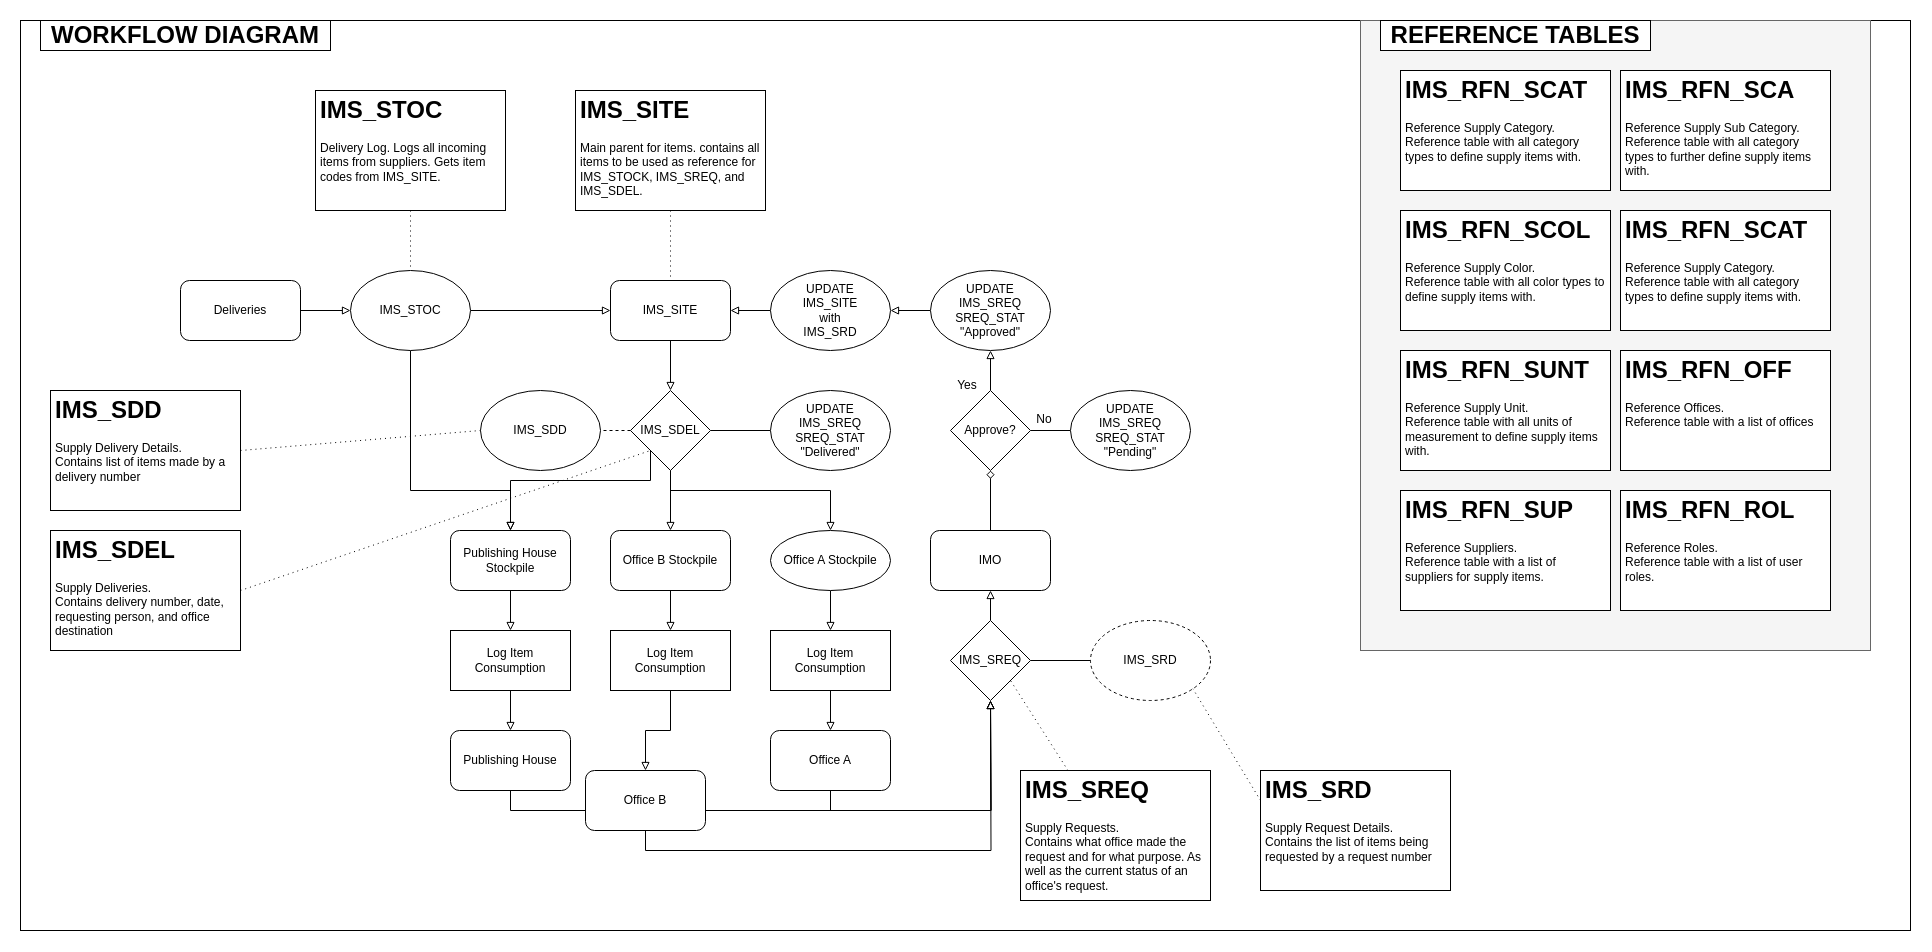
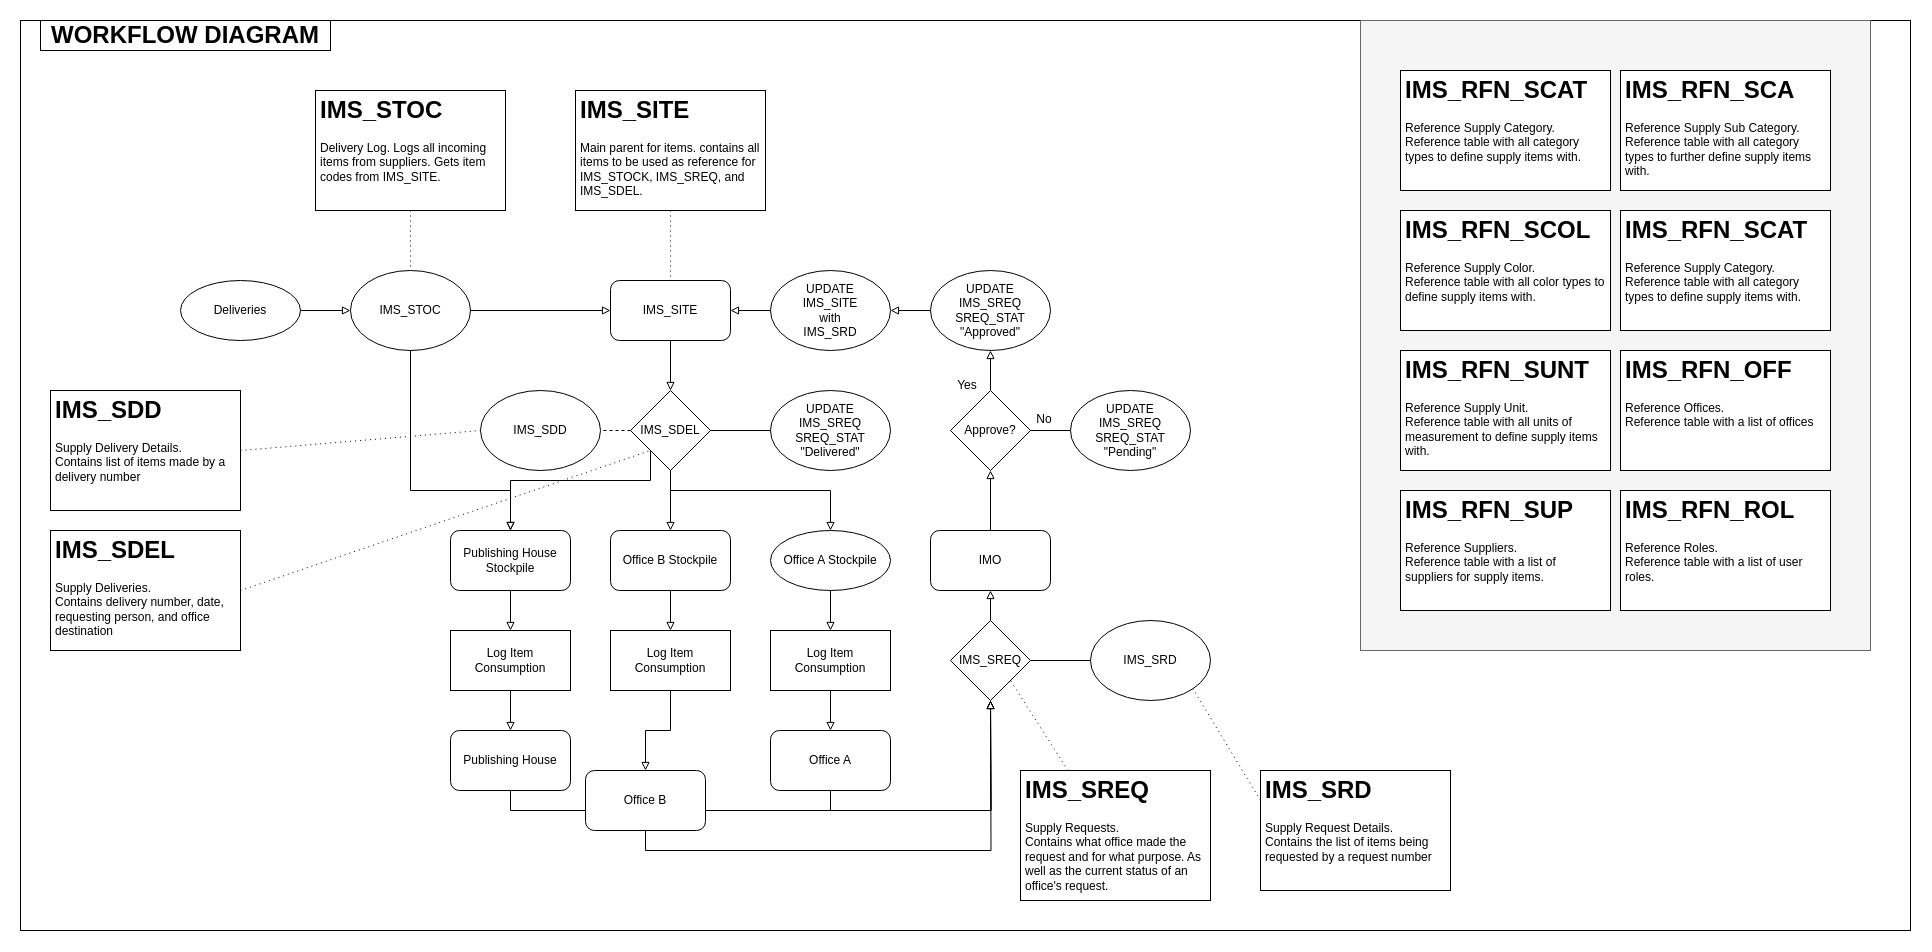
node "REFERENCE TABLES": removed
node "Deliveries": shape rounded rectangle -> ellipse
edge "IMO" -> "Approve?": arrowhead diamond -> block
node "IMS_SRD": style dashed -> solid
